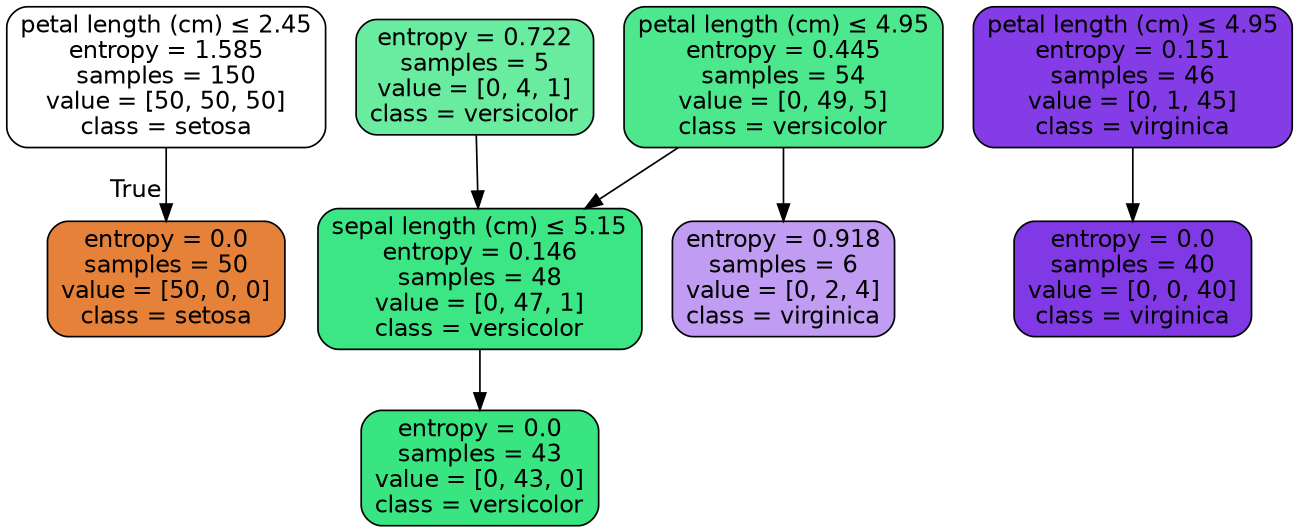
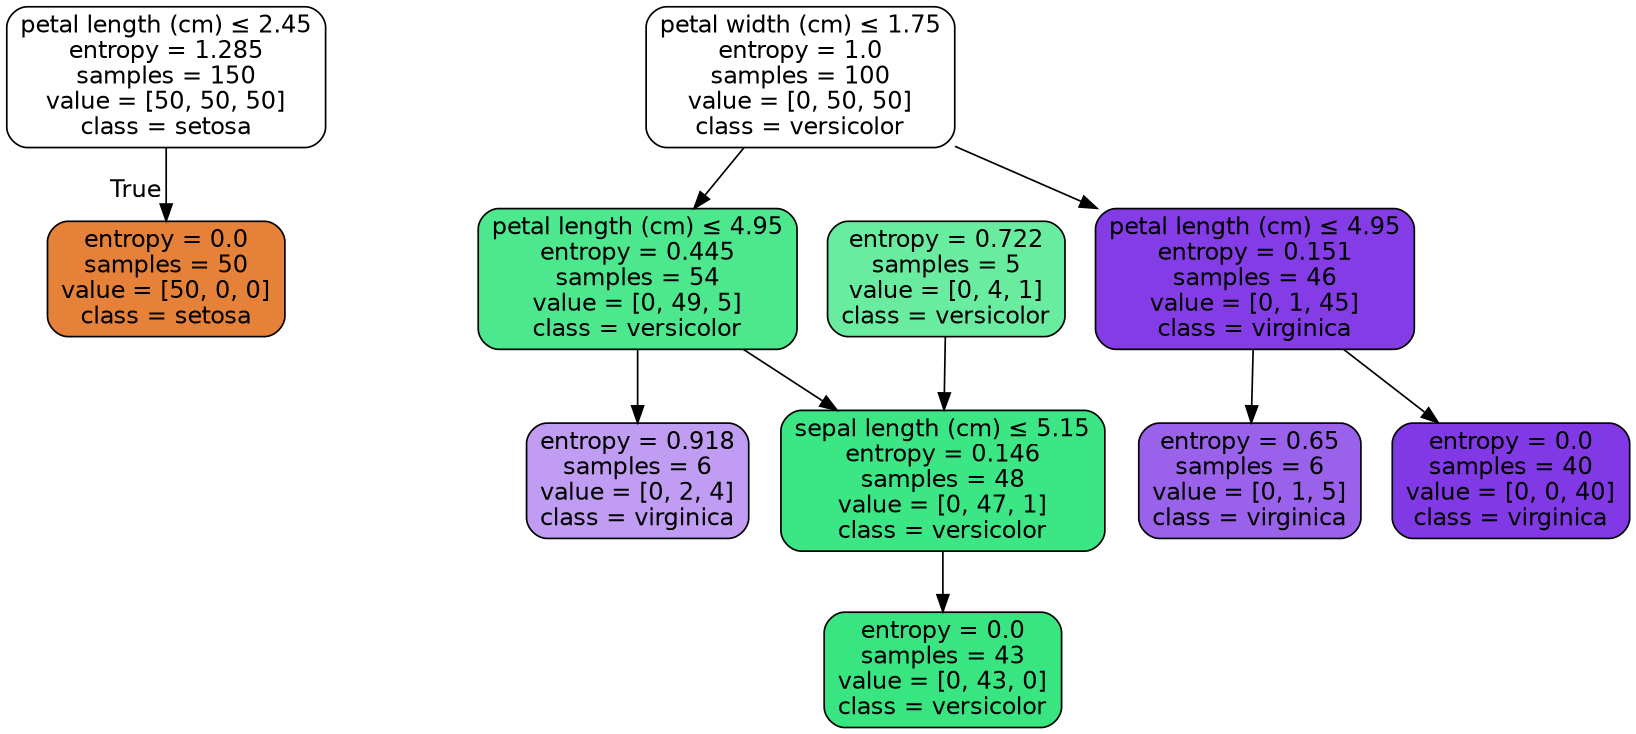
node "petal length (cm) ≤ 2.45": text "entropy = 1.585" -> "entropy = 1.285"
node "petal width (cm) ≤ 1.75": added
node "entropy = 0.65": added
